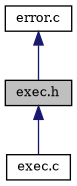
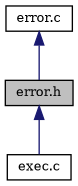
node "exec.h": label "exec.h" -> "error.h"
